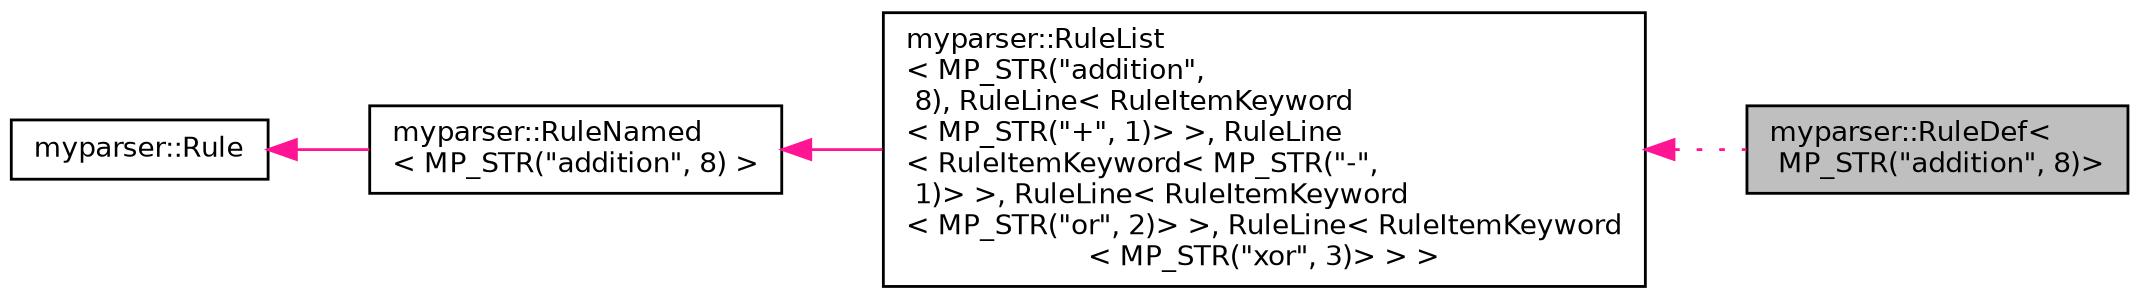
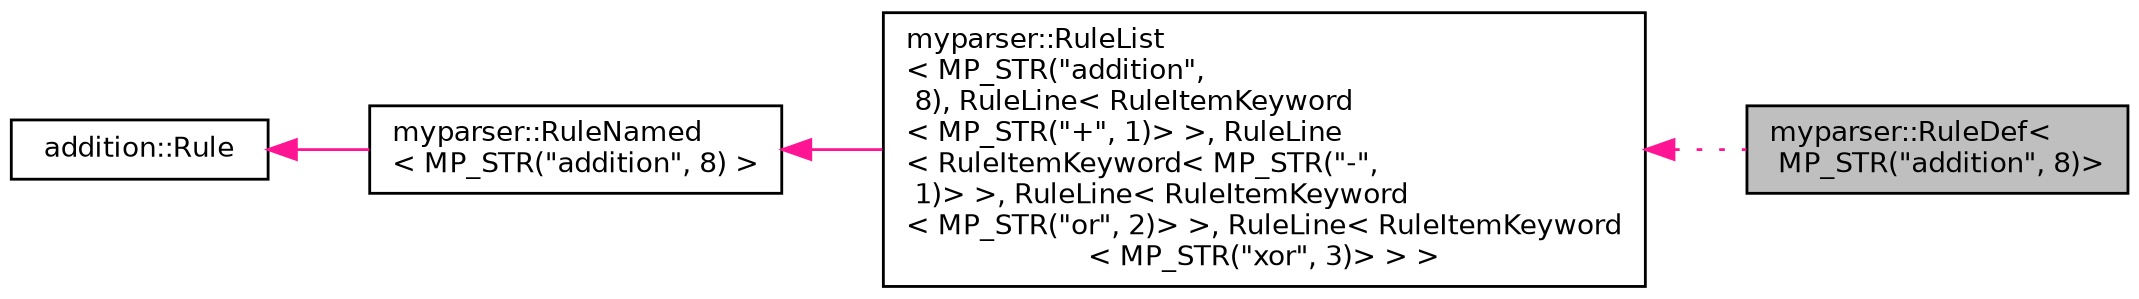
node "myparser::Rule": label "myparser::Rule" -> "addition::Rule"
